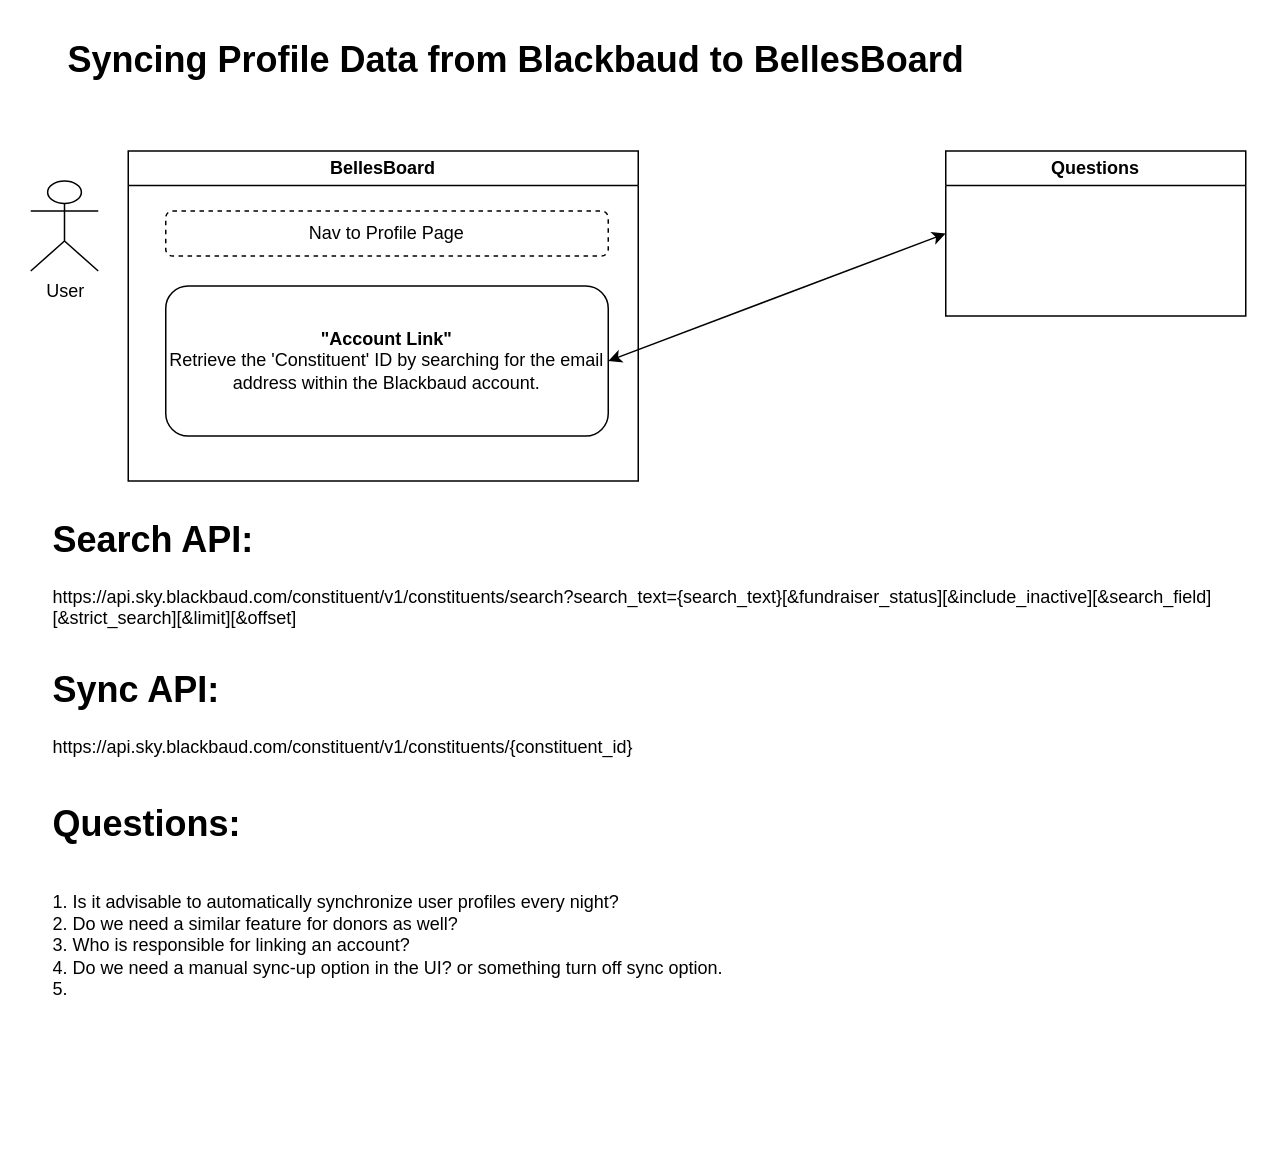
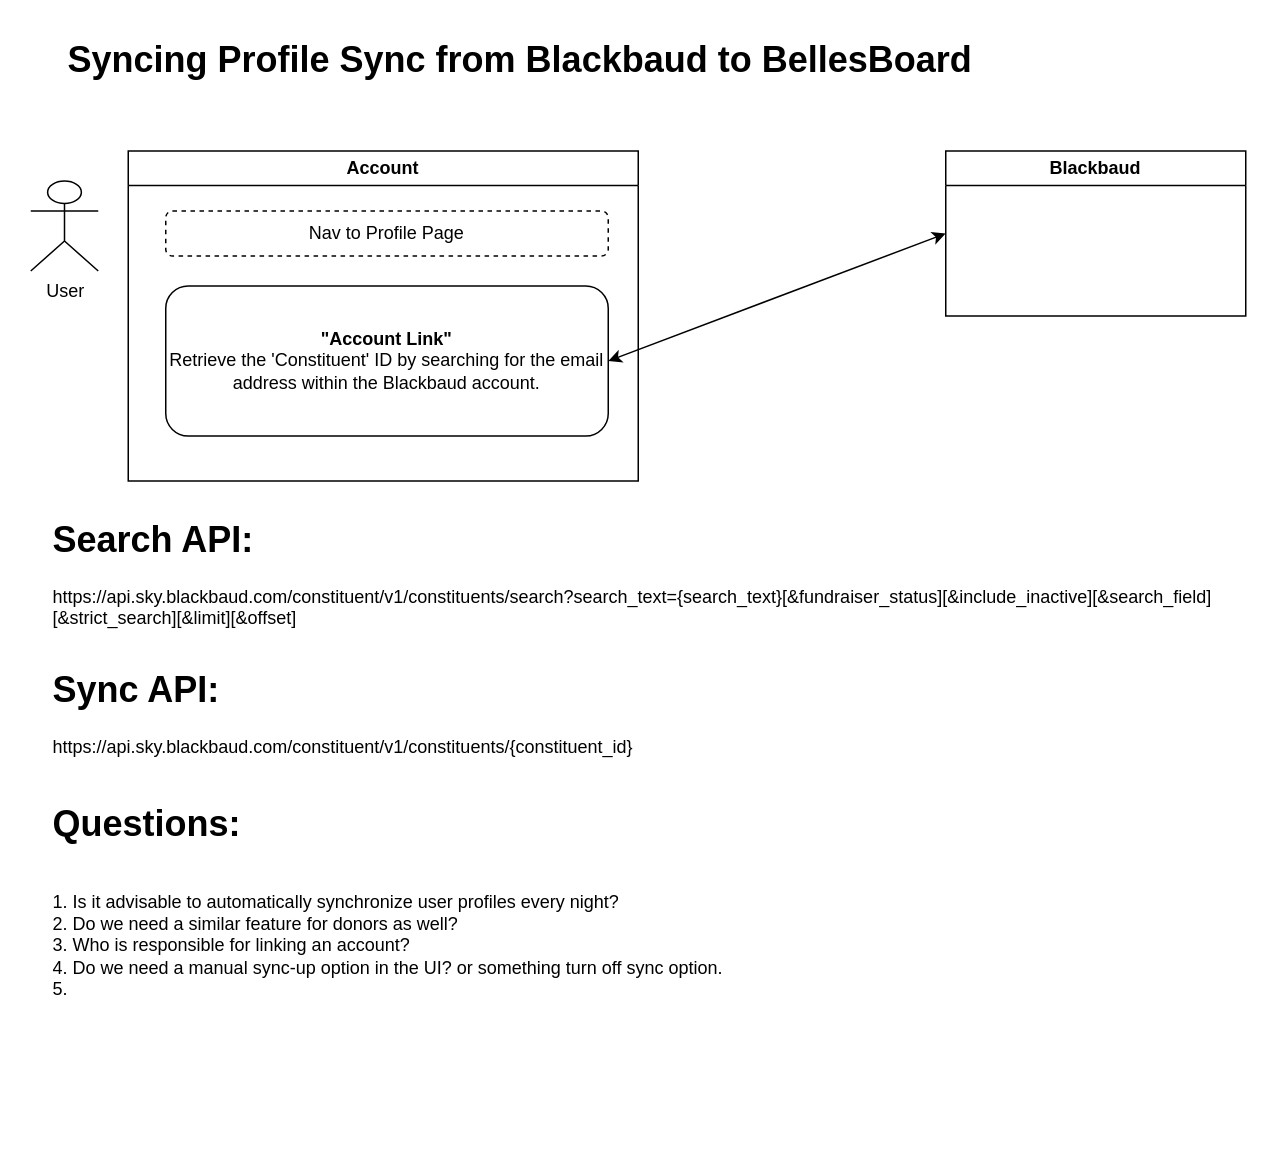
node "Syncing Profile Data from Blackbaud to BellesBoard": label "Syncing Profile Data from Blackbaud to BellesBoard" -> "Syncing Profile Sync from Blackbaud to BellesBoard"
node "BellesBoard": label "BellesBoard" -> "Account"
node "Questions": label "Questions" -> "Blackbaud"
